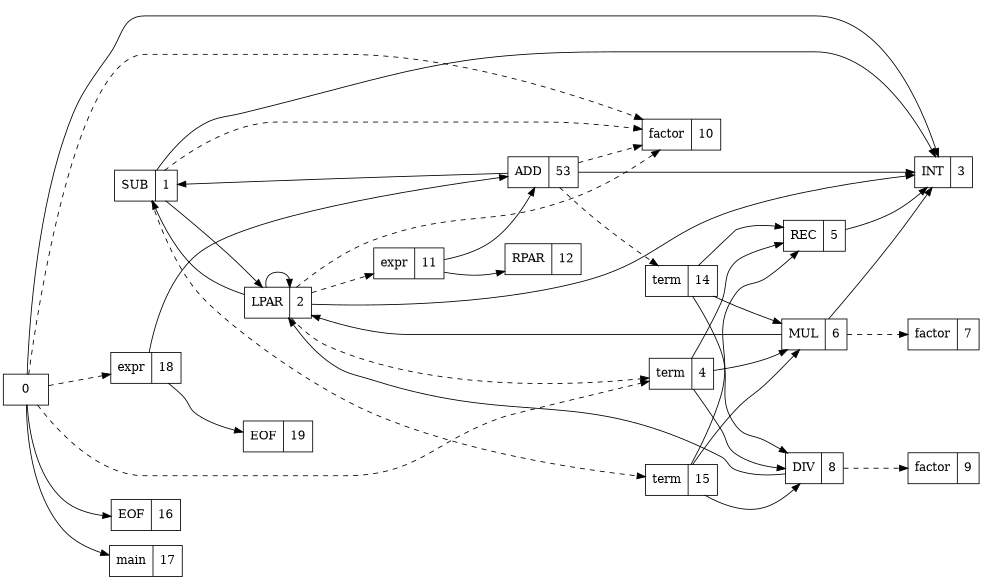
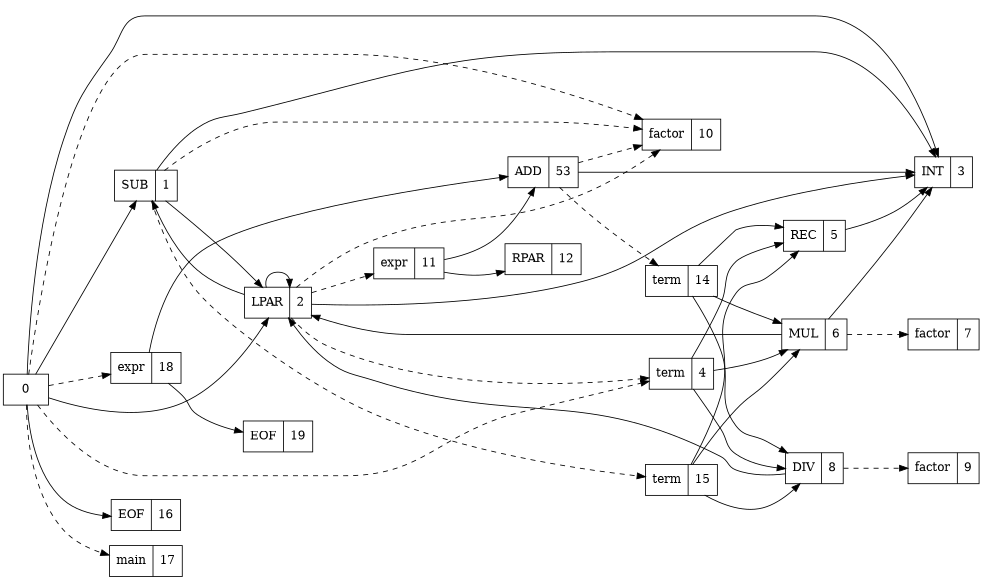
edge "ADD" -> "SUB": now "0" -> "SUB"
edge "0" -> "LPAR": added
edge "0" -> "main": style solid -> dashed
